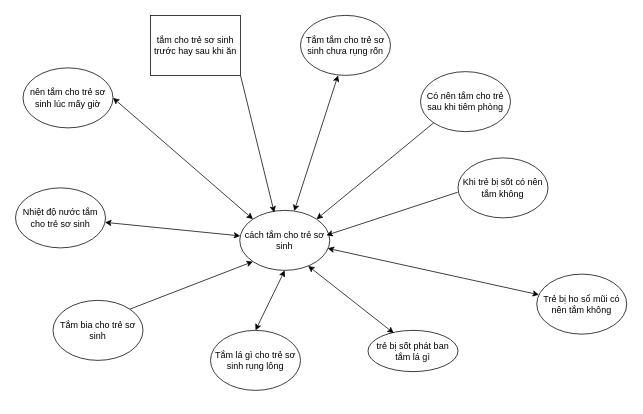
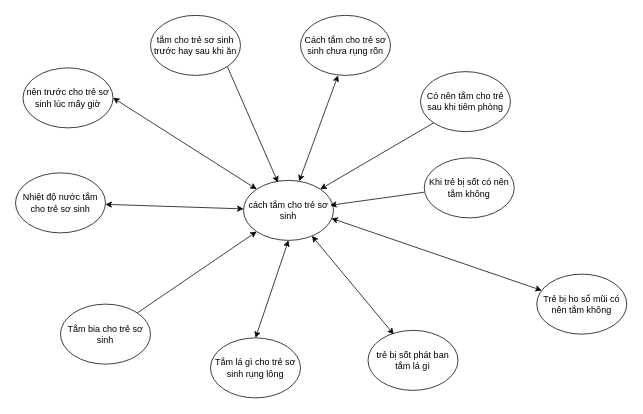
node "tắm cho trẻ sơ sinh trước hay sau khi ăn": shape rectangle -> ellipse
node "Tắm tắm cho trẻ sơ sinh chưa rụng rốn": label "Tắm tắm cho trẻ sơ sinh chưa rụng rốn" -> "Cách tắm cho trẻ sơ sinh chưa rụng rốn"
node "nên tắm cho trẻ sơ sinh lúc mấy giờ": label "nên tắm cho trẻ sơ sinh lúc mấy giờ" -> "nên trước cho trẻ sơ sinh lúc mấy giờ"
node "Khi trẻ bị sốt có nên tắm không": moved (503, 188) -> (469, 188)
node "Nhiệt độ nước tắm cho trẻ sơ sinh": moved (60, 218) -> (60, 203)
node "cách tắm cho trẻ sơ sinh": moved (285, 240) -> (288, 210)
node "Tắm bia cho trẻ sơ sinh": moved (98, 330) -> (105, 334)
node "trẻ bị sốt phát ban tắm lá gì": size 90x41 -> 90x60
node "Tắm lá gì cho trẻ sơ sinh rụng lông": moved (255, 360) -> (255, 368)
